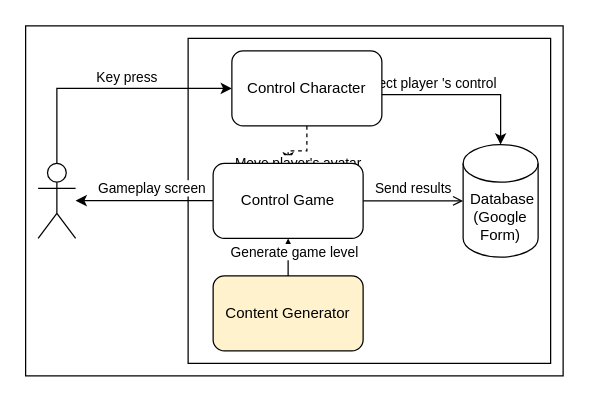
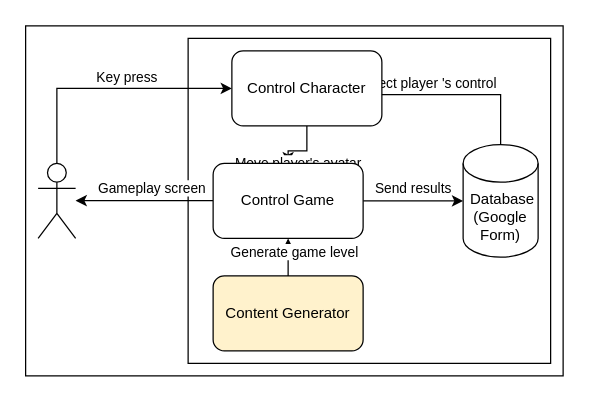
edge "Control Character" -> "Database (Google Form)": arrowhead classic -> none
edge "Control Character" -> "Control Game": style dashed -> solid
edge "Control Game" -> "Database (Google Form)": arrowhead open -> classic
